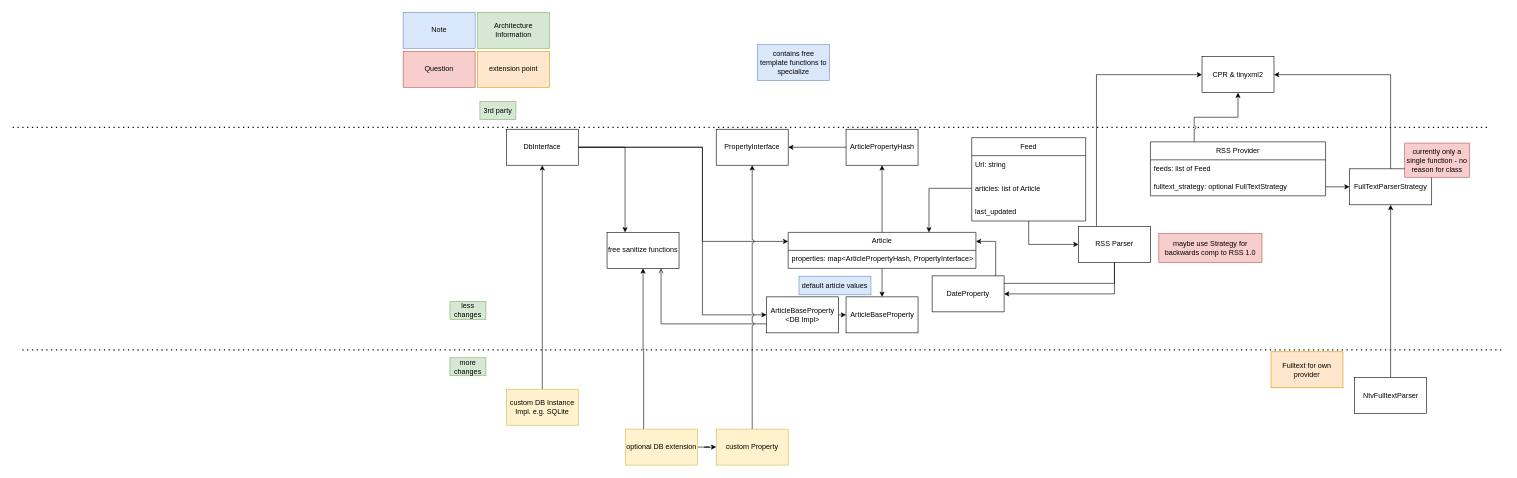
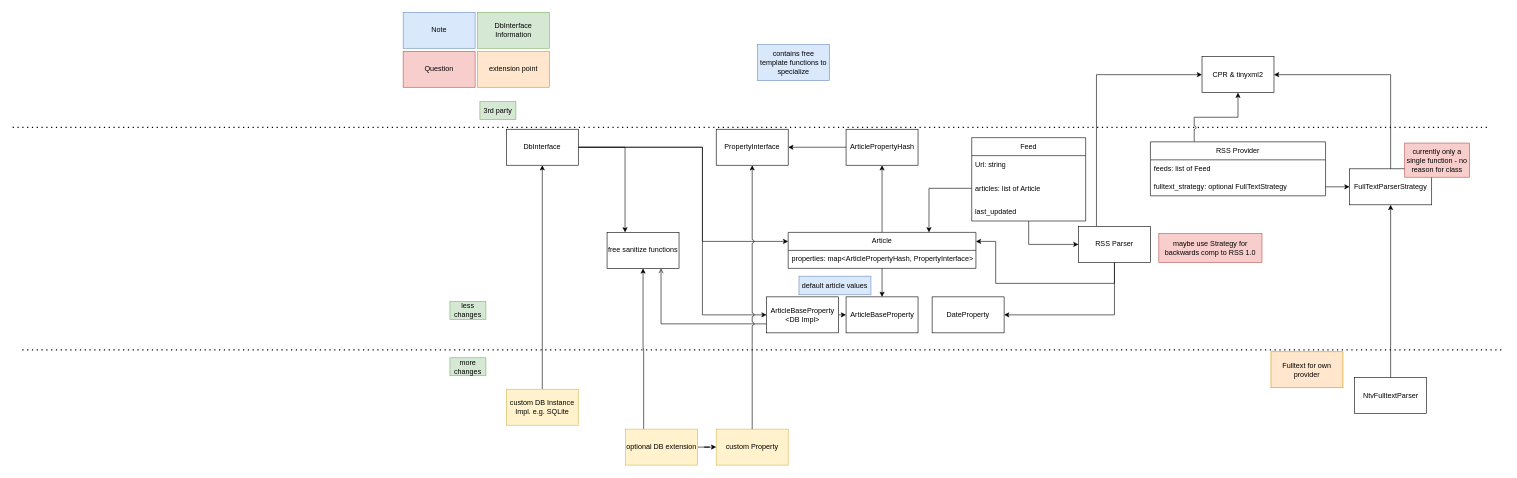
node "Architecture Information": label "Architecture Information" -> "DbInterface Information"
node "DateProperty": moved (968, 294) -> (968, 315)
